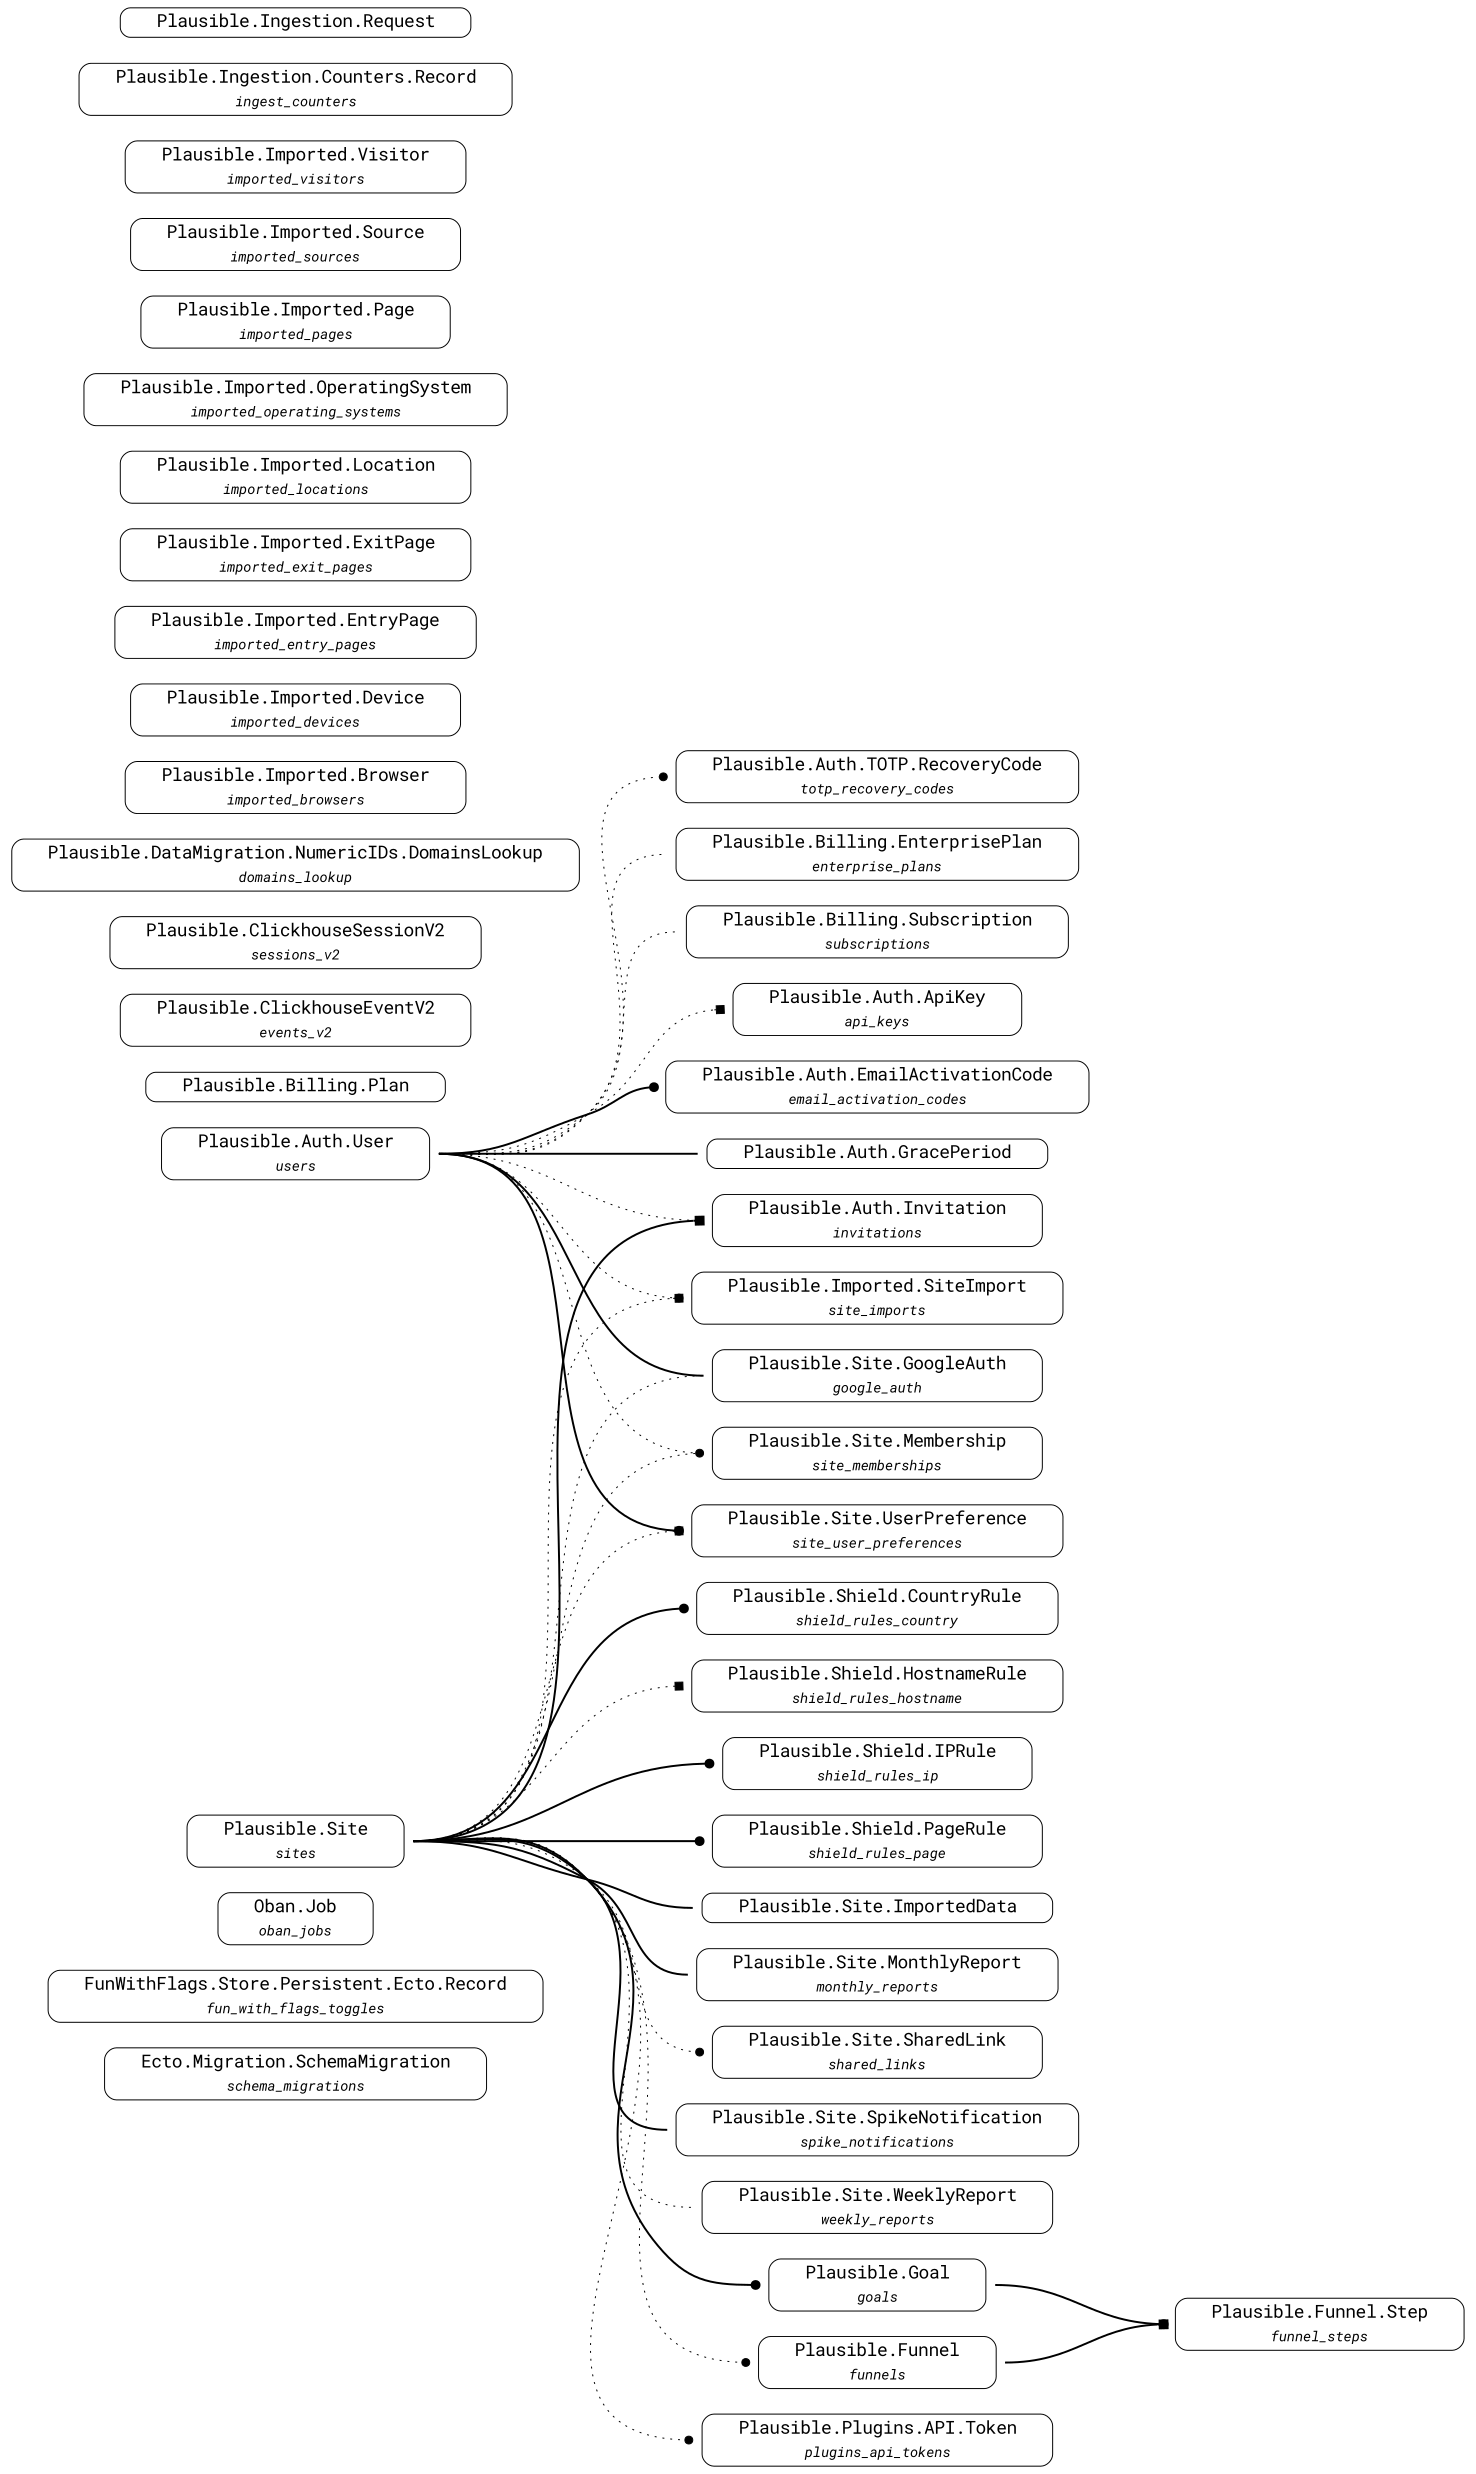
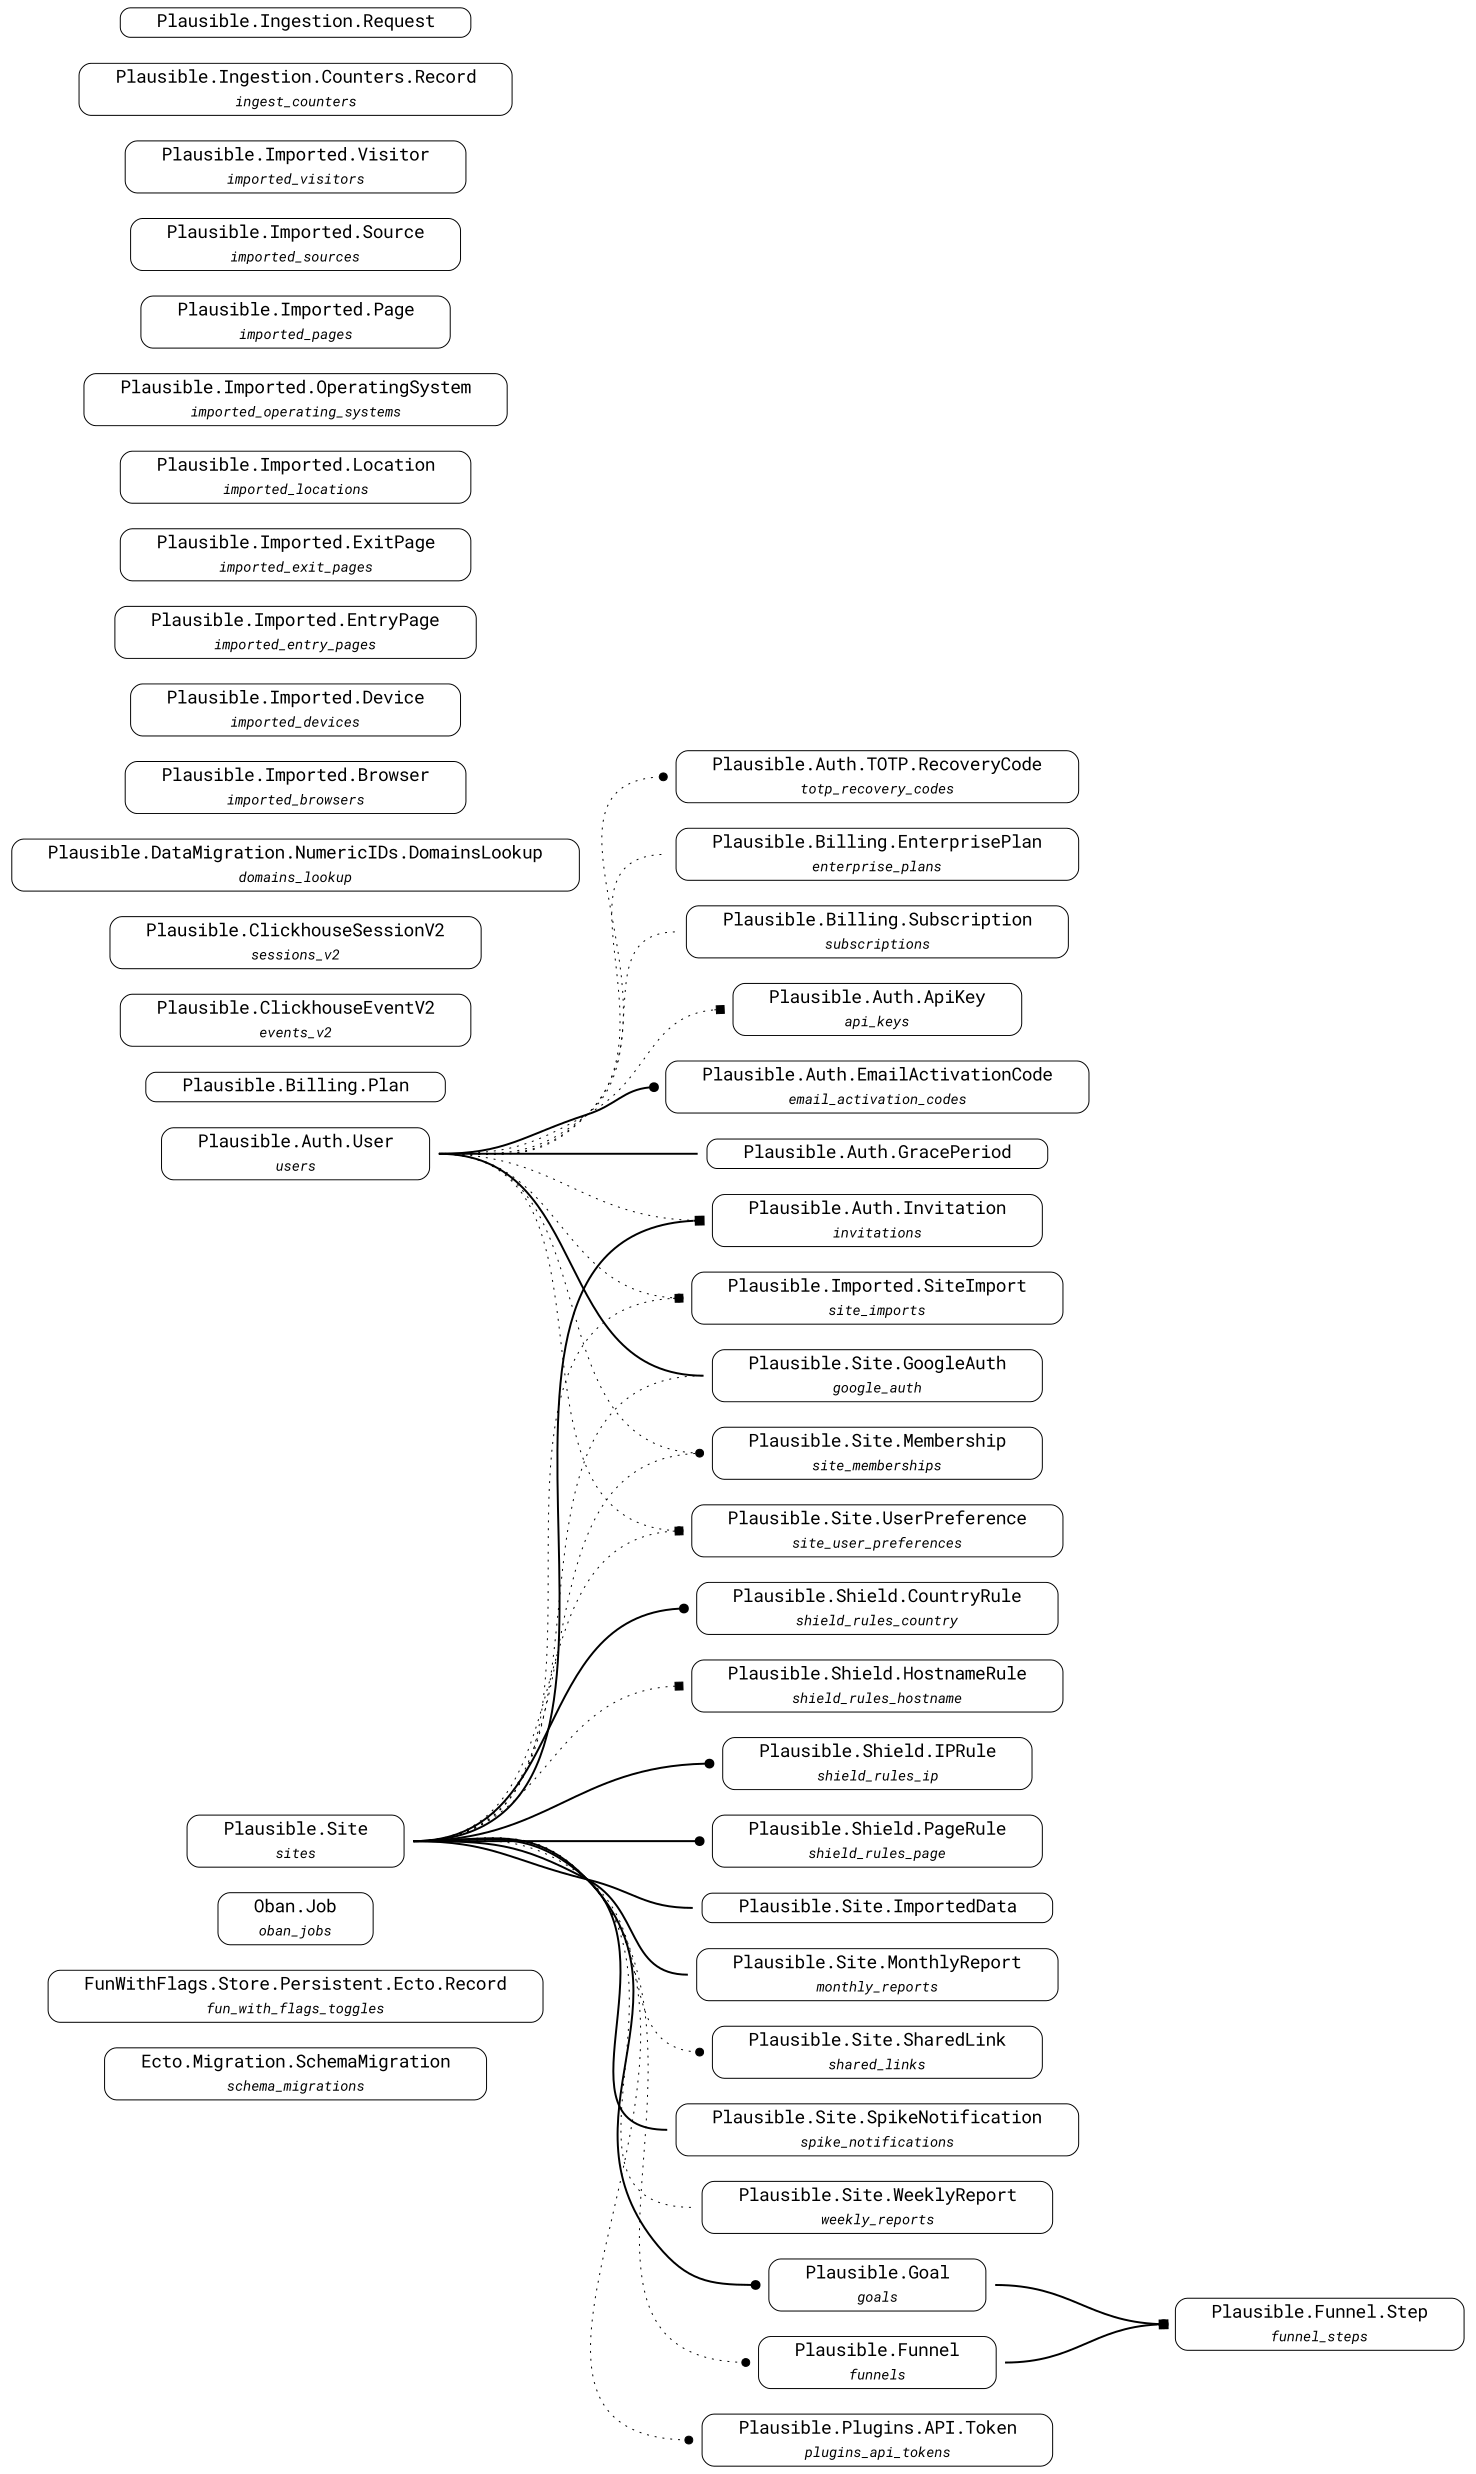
edge "Plausible.Auth.User" -> "Plausible.Site.UserPreference": style bold -> dotted
